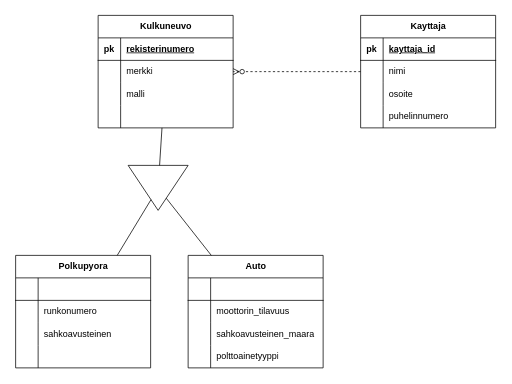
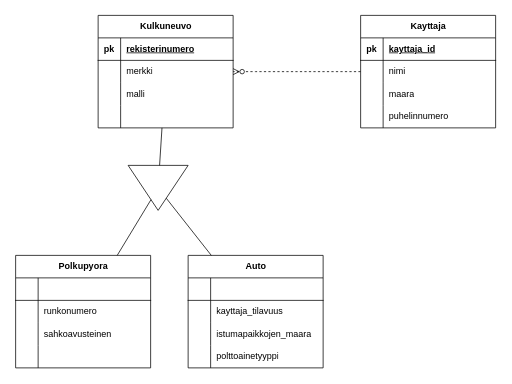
node "osoite": label "osoite" -> "maara"
node "moottorin_tilavuus": label "moottorin_tilavuus" -> "kayttaja_tilavuus"
node "sahkoavusteinen_maara": label "sahkoavusteinen_maara" -> "istumapaikkojen_maara"
